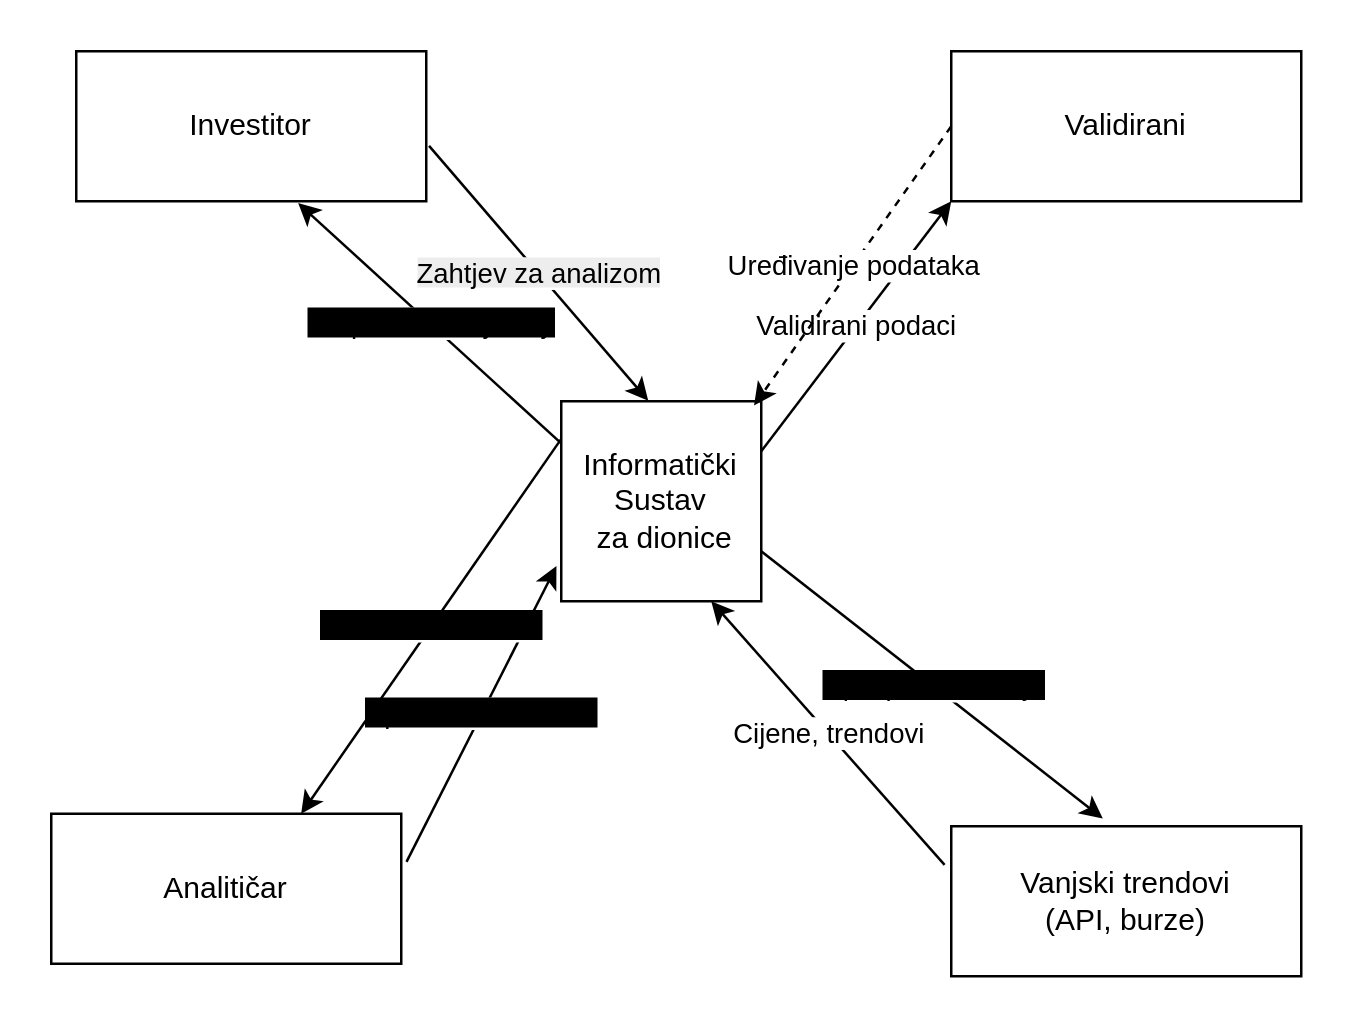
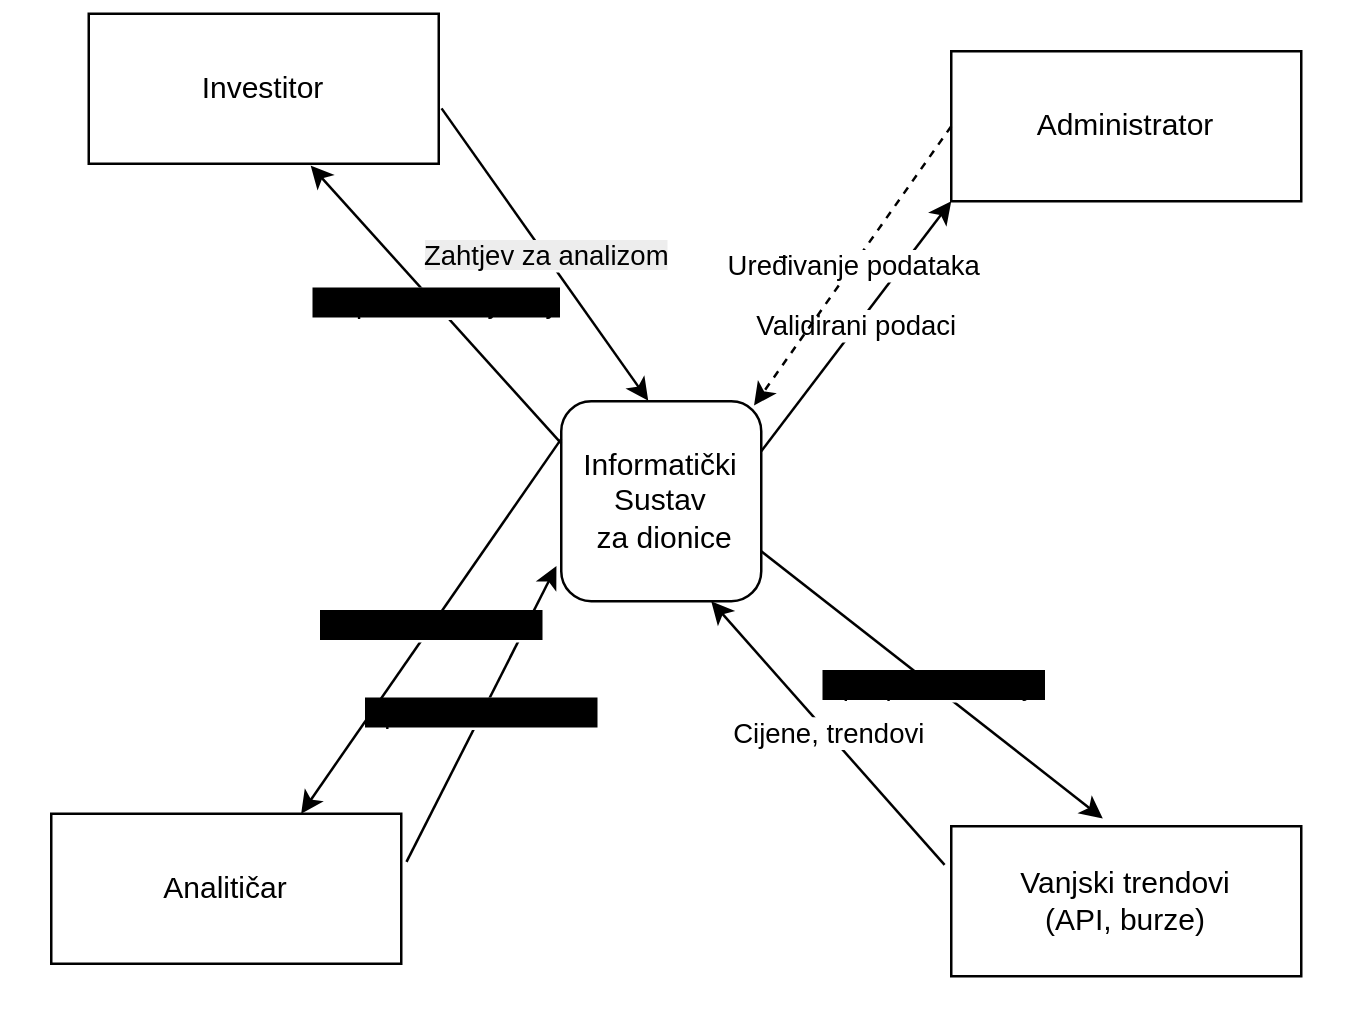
node "Investitor": moved (251, 126) -> (264, 89)
node "Validirani": label "Validirani" -> "Administrator"
node "Informatički Sustav za dionice": shape rectangle -> rounded rectangle
